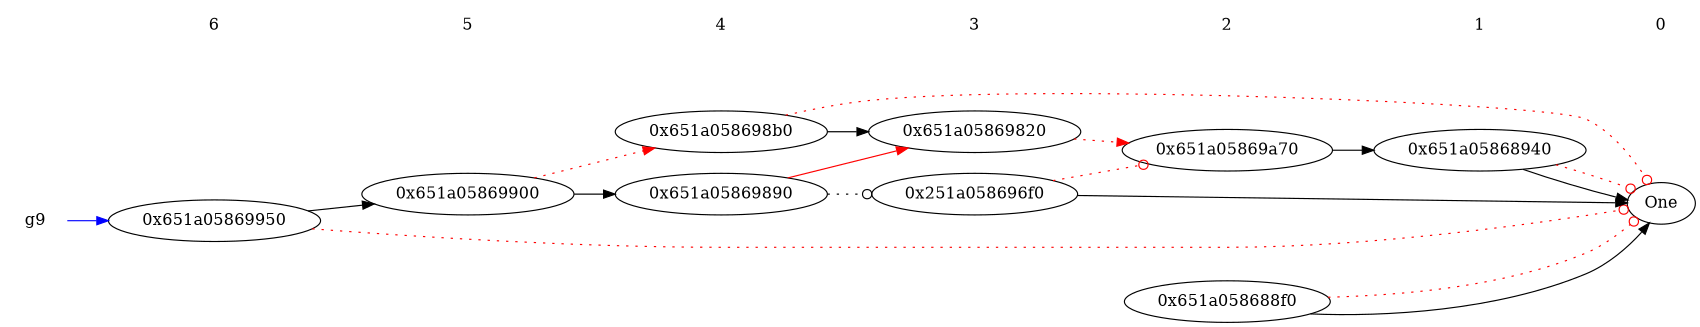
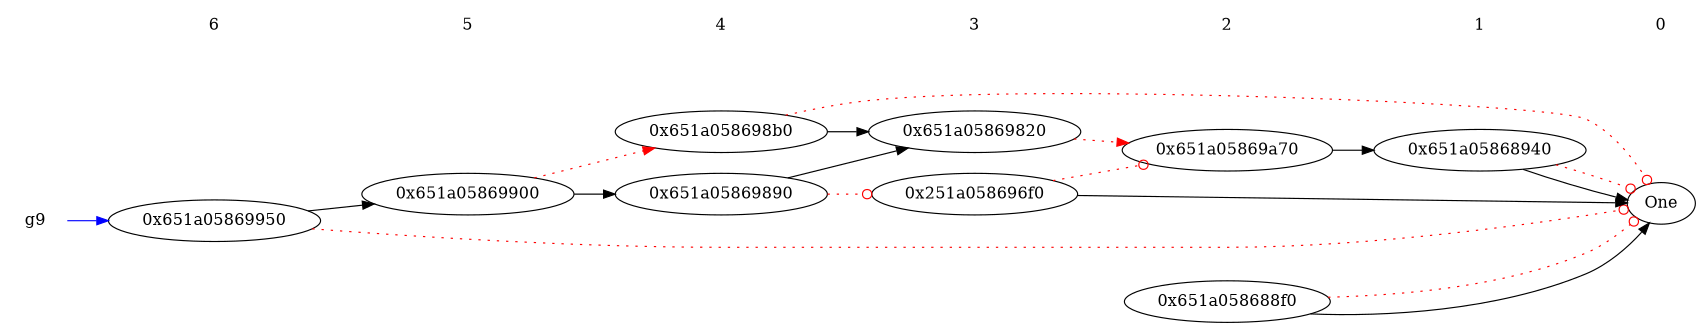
edge "0x651a05869890" -> "0x651a05869820": color red -> black
edge "0x651a05869890" -> "0x251a058696f0": color black -> red
